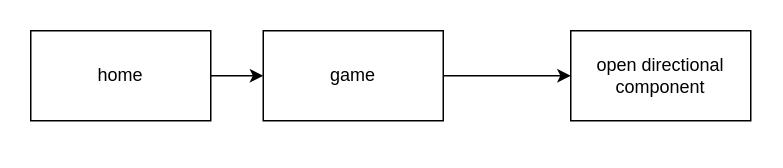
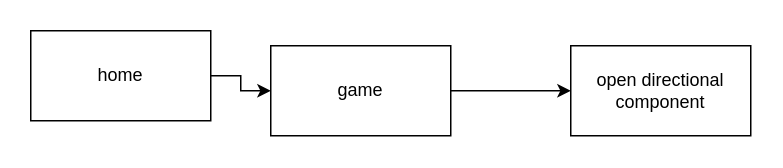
node "game": moved (353, 76) -> (361, 91)
node "open directional component": moved (661, 76) -> (661, 91)
